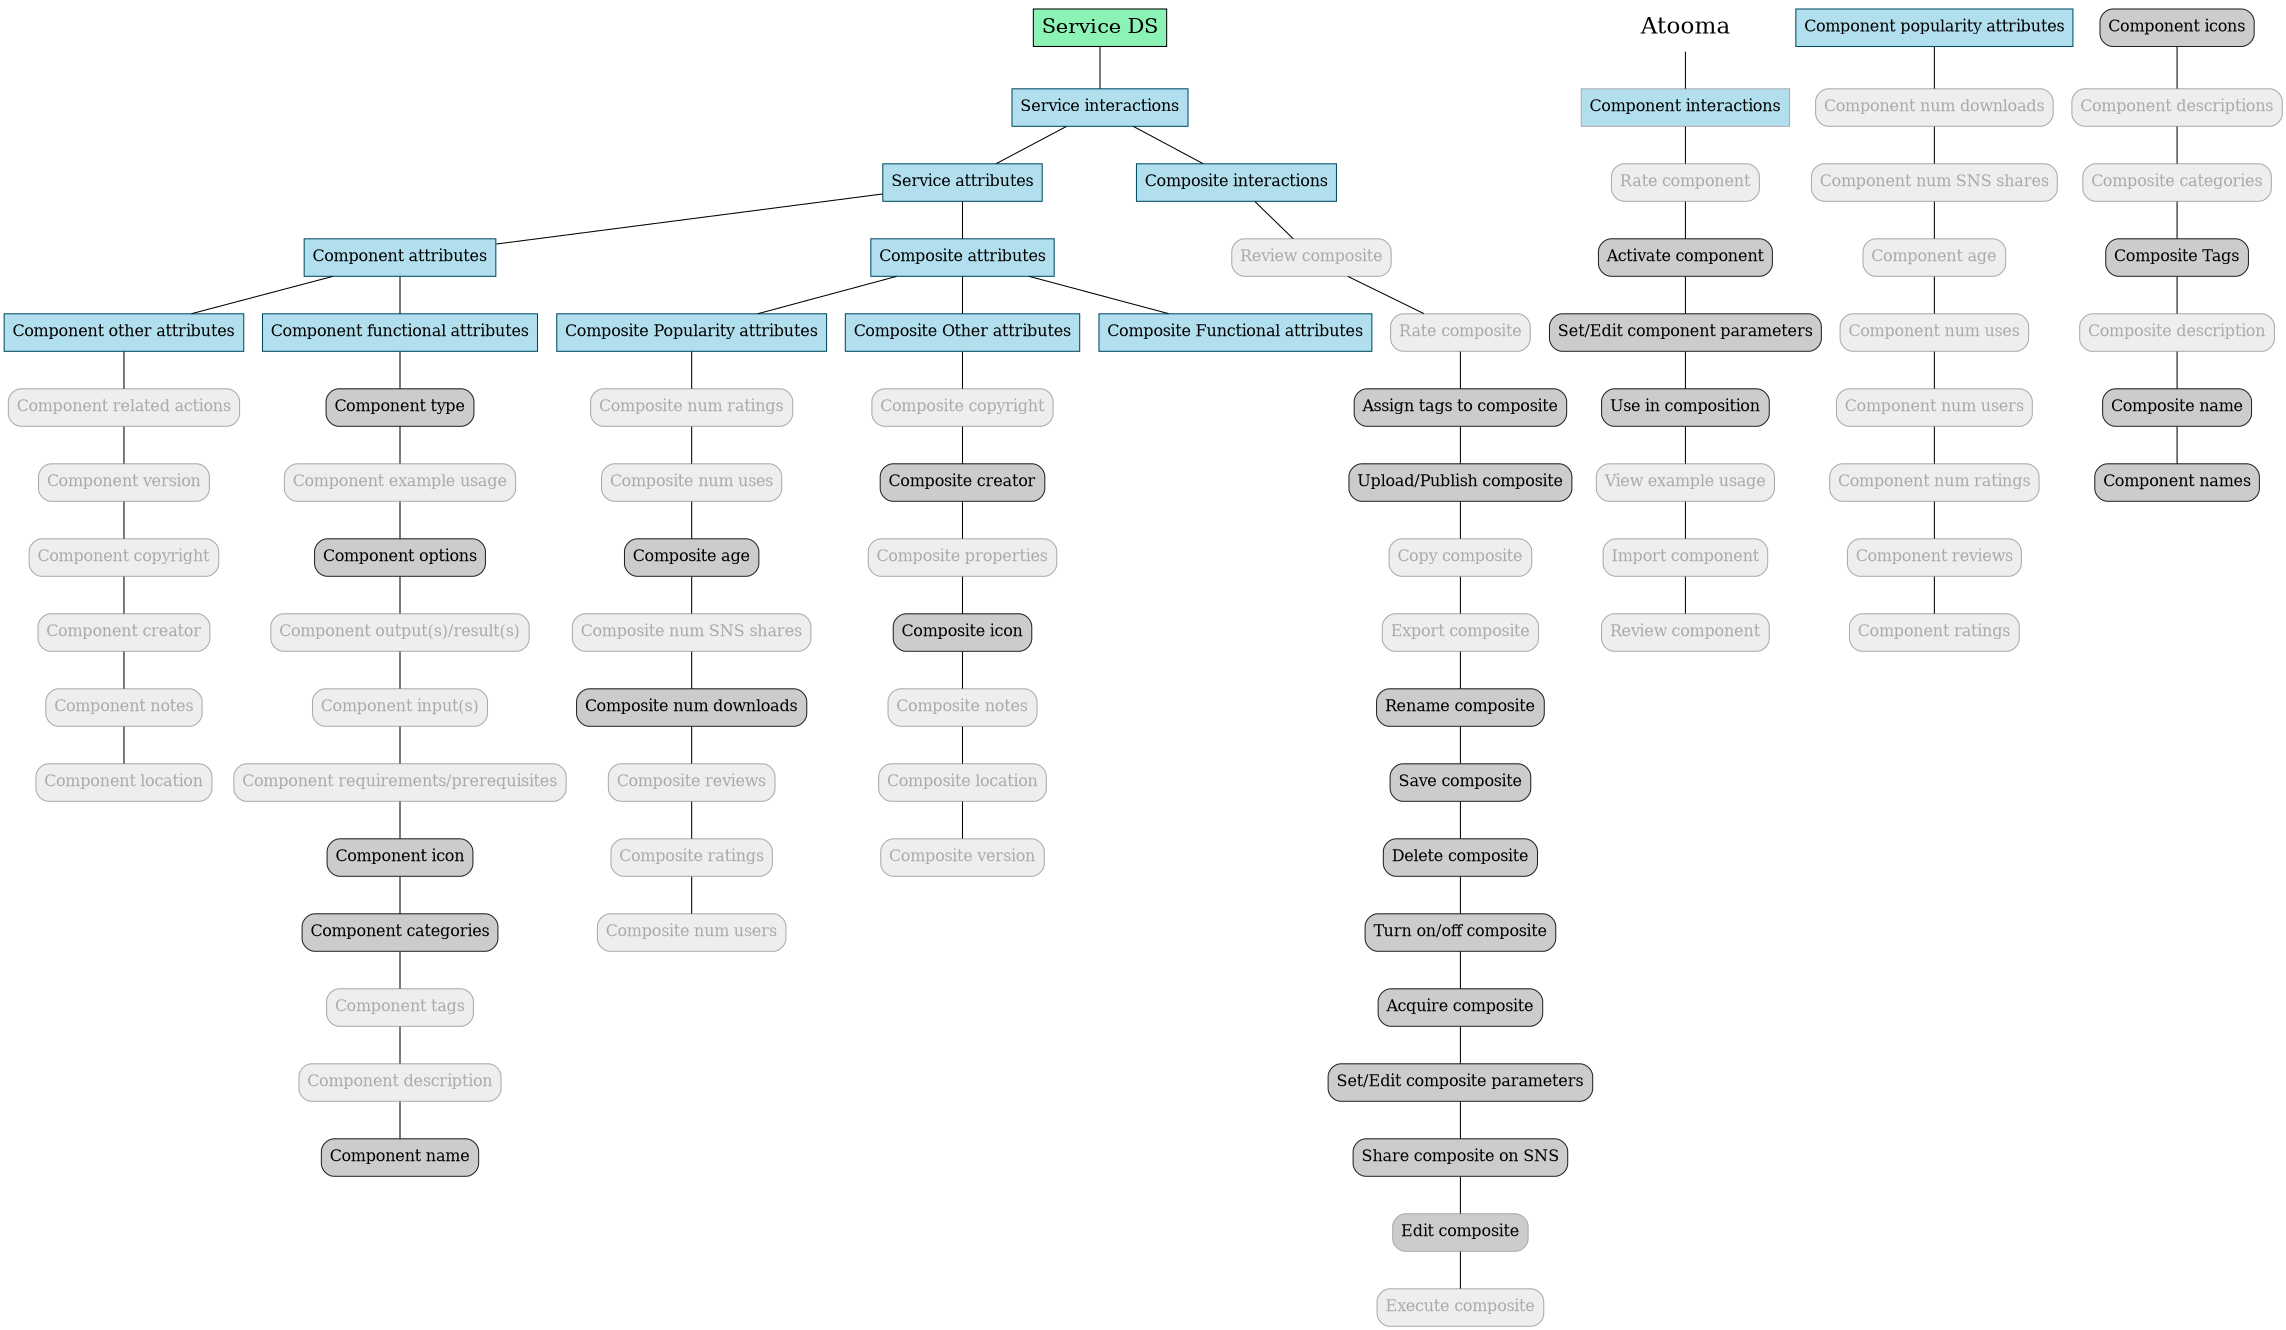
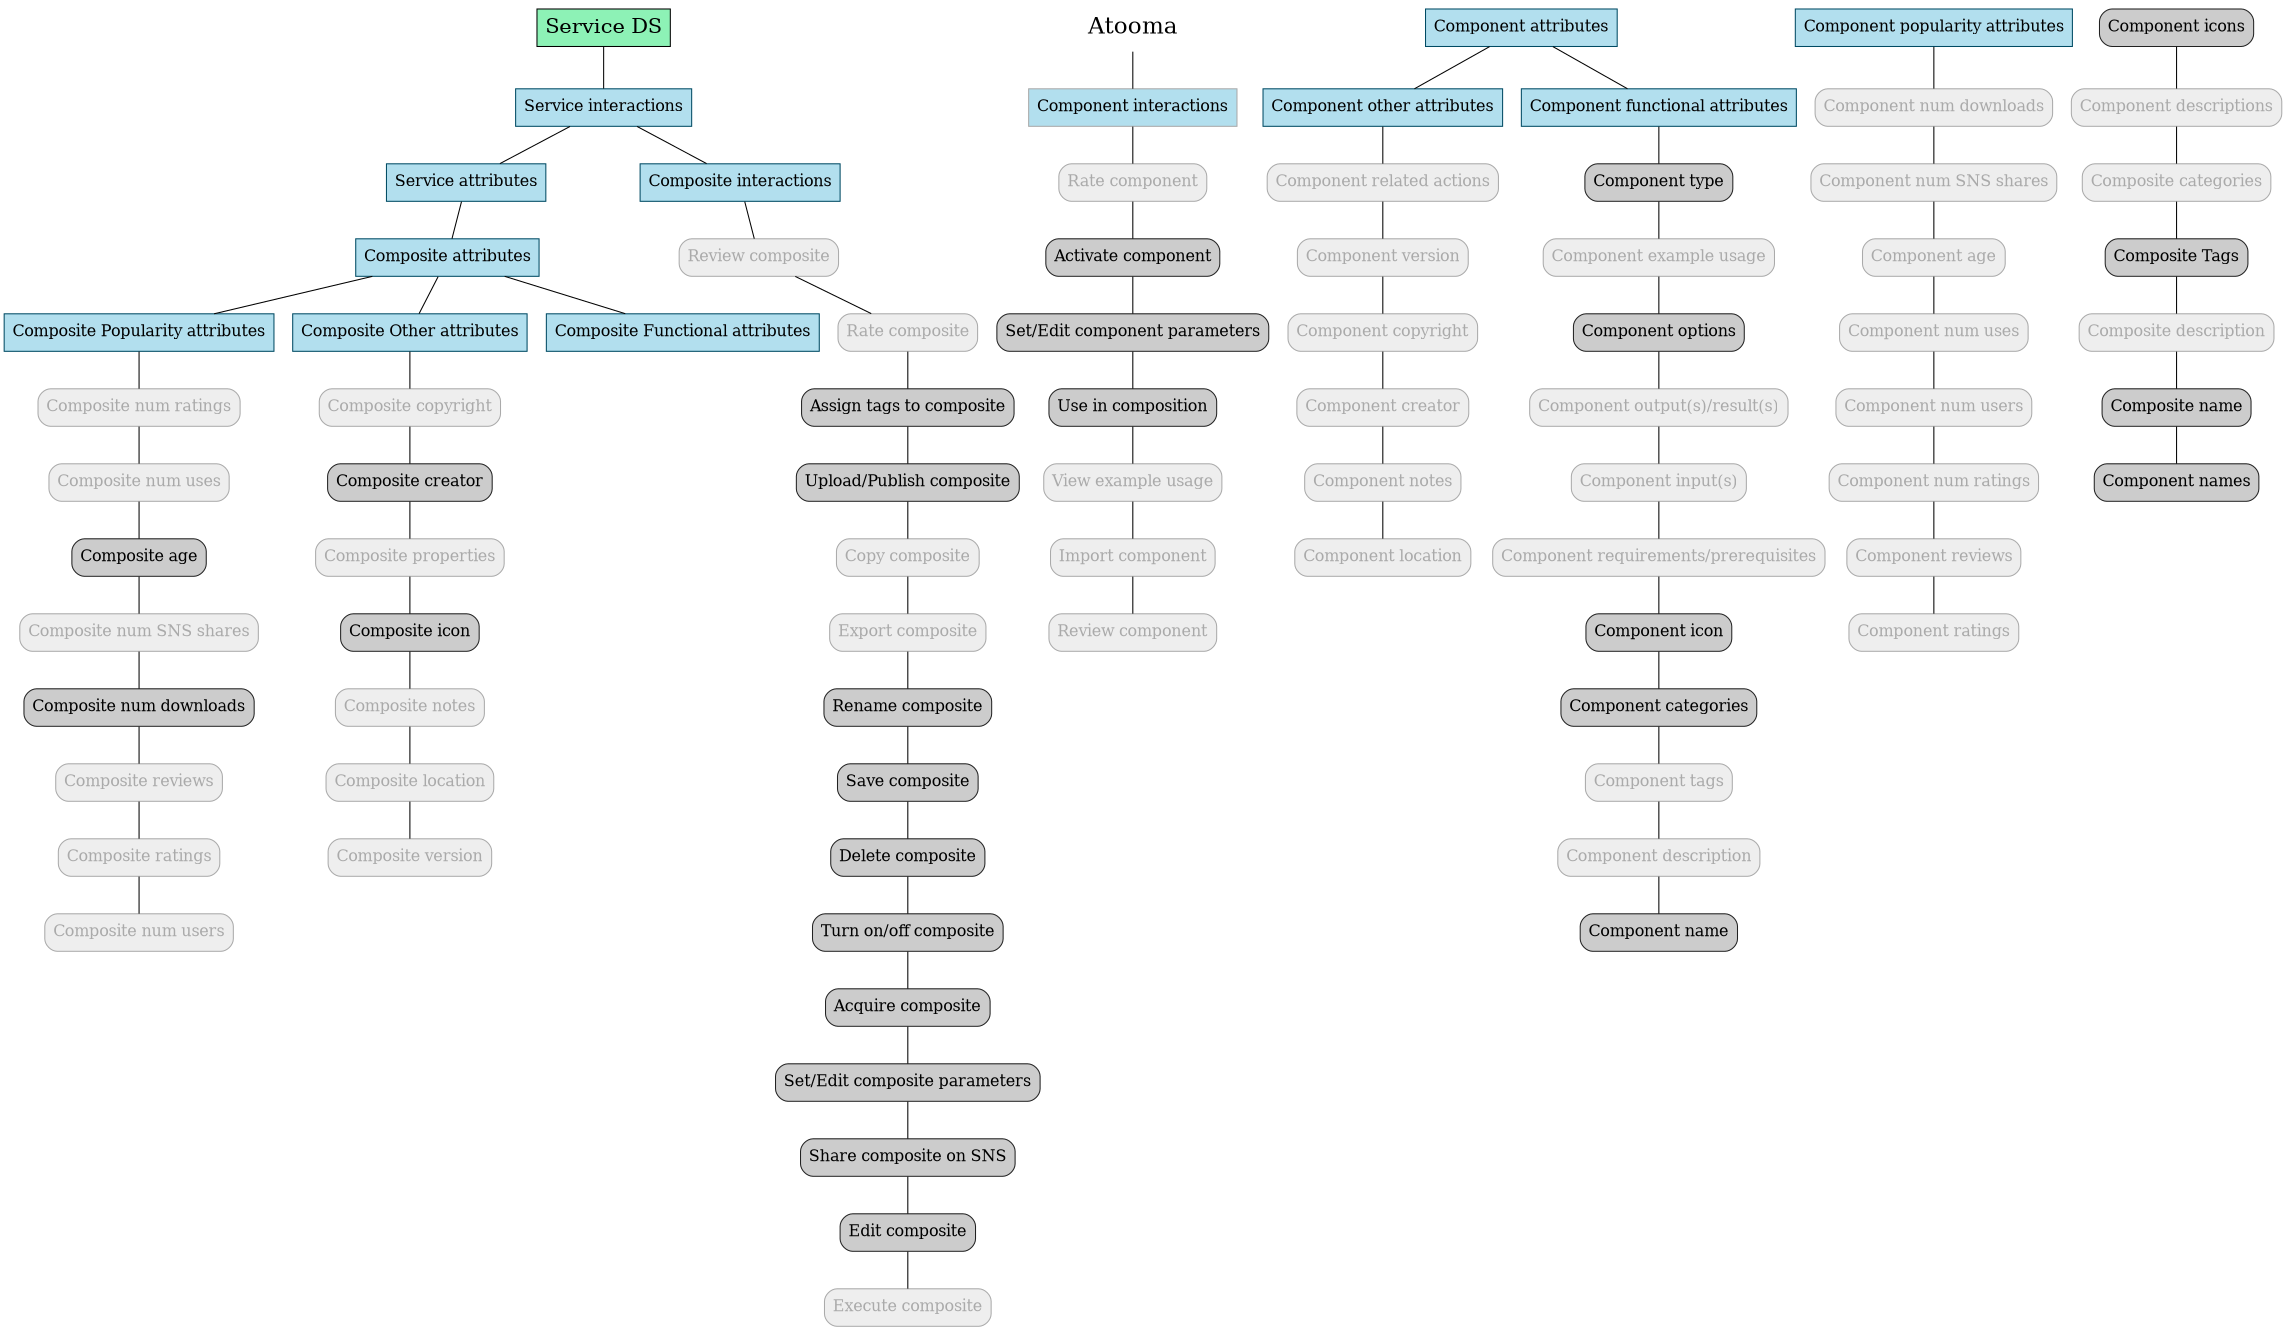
edge "Service attributes" -- "Component attributes": removed
node "Edit composite": color #aaaaaa -> #222222
